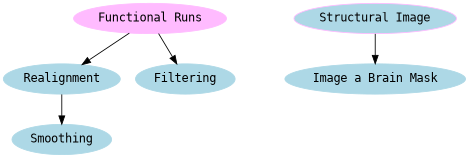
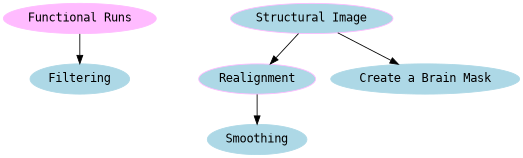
edge "Functional Runs" -> "Realignment": now "Structural Image" -> "Realignment"
node "Realignment": color lightblue -> plum1
node "Image a Brain Mask": label "Image a Brain Mask" -> "Create a Brain Mask"
